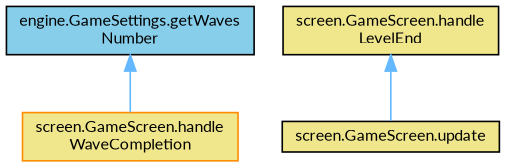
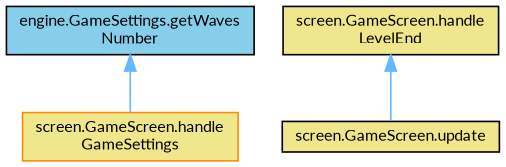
node "screen.GameScreen.handle WaveCompletion": label "screen.GameScreen.handle WaveCompletion" -> "screen.GameScreen.handle GameSettings"
